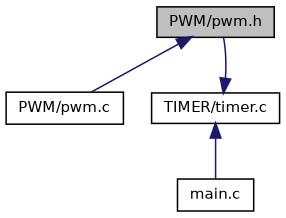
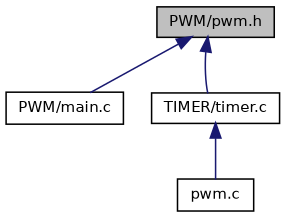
edge "PWM/pwm.h" -> "TIMER/timer.c": reversed
node "PWM/pwm.c": label "PWM/pwm.c" -> "PWM/main.c"
node "main.c": label "main.c" -> "pwm.c"
